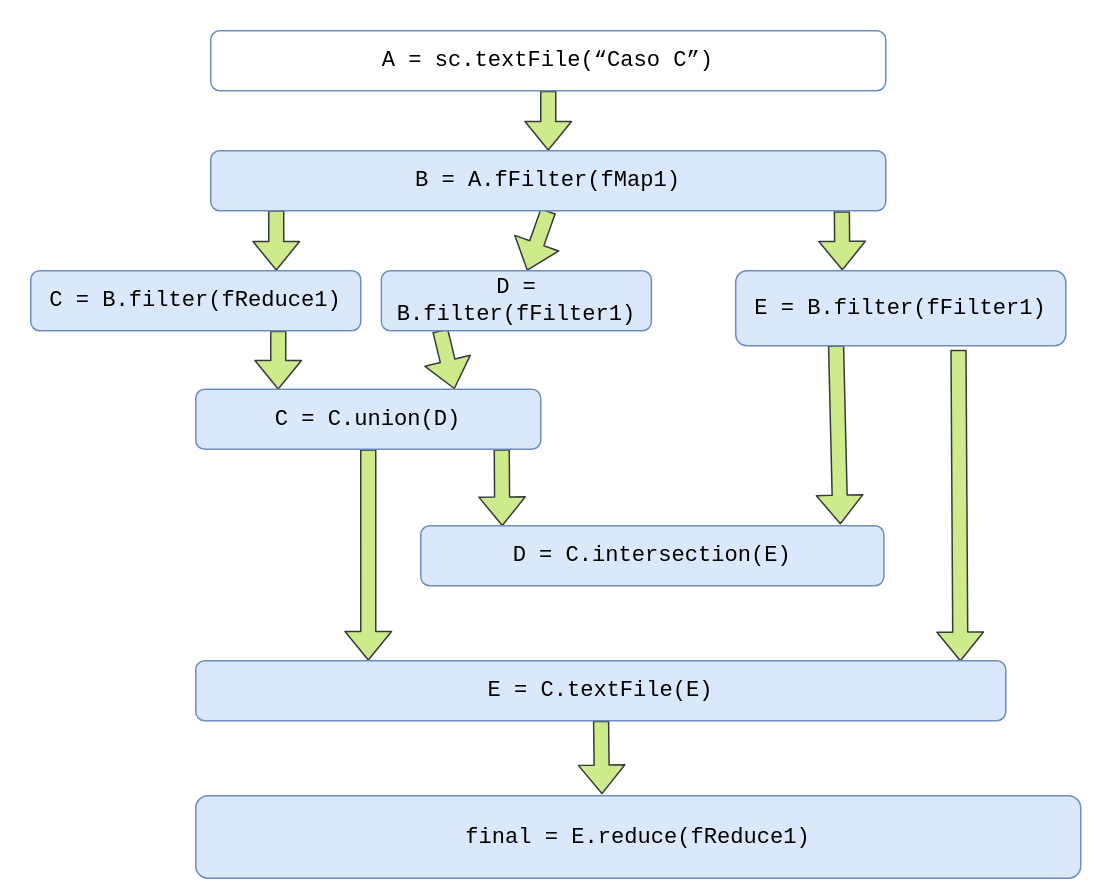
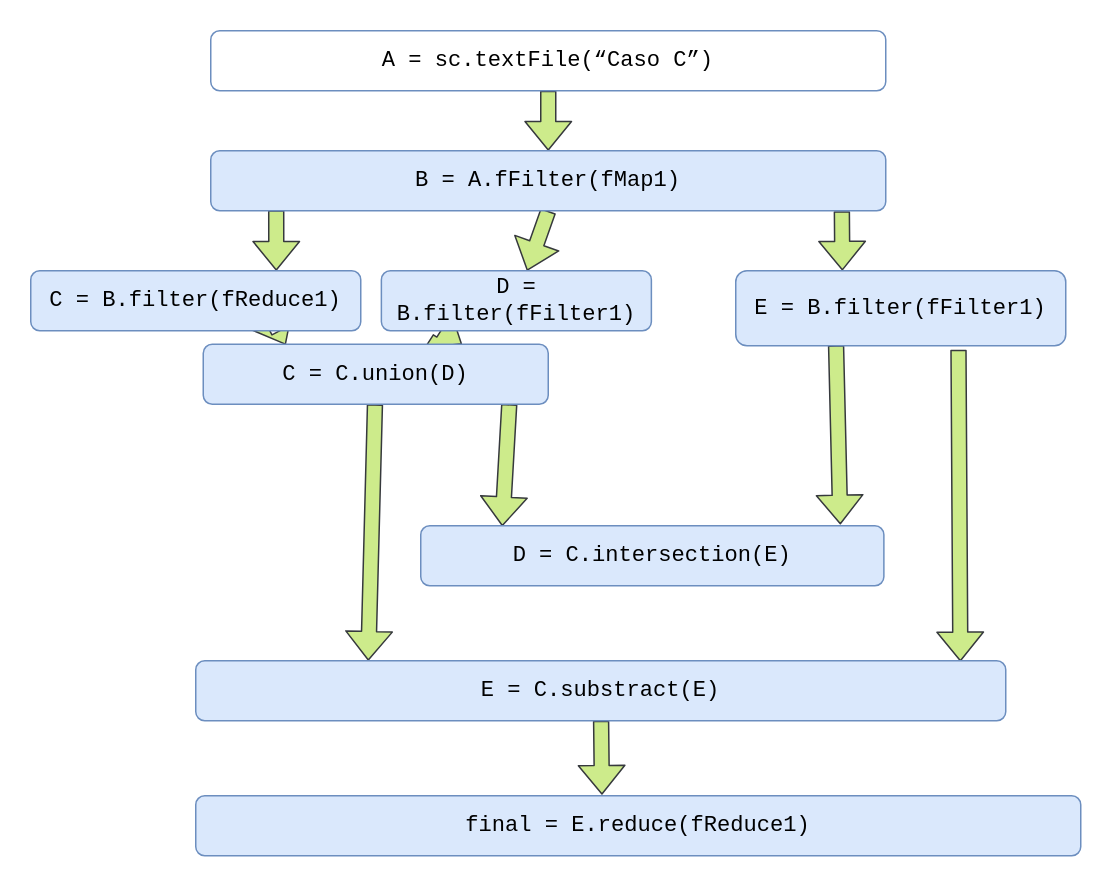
node "C = C.union(D)": moved (368, 419) -> (376, 374)
node "E = C.textFile(E)": label "E = C.textFile(E)" -> "E = C.substract(E)"
node "final = E.reduce(fReduce1)": size 885x83 -> 885x60
